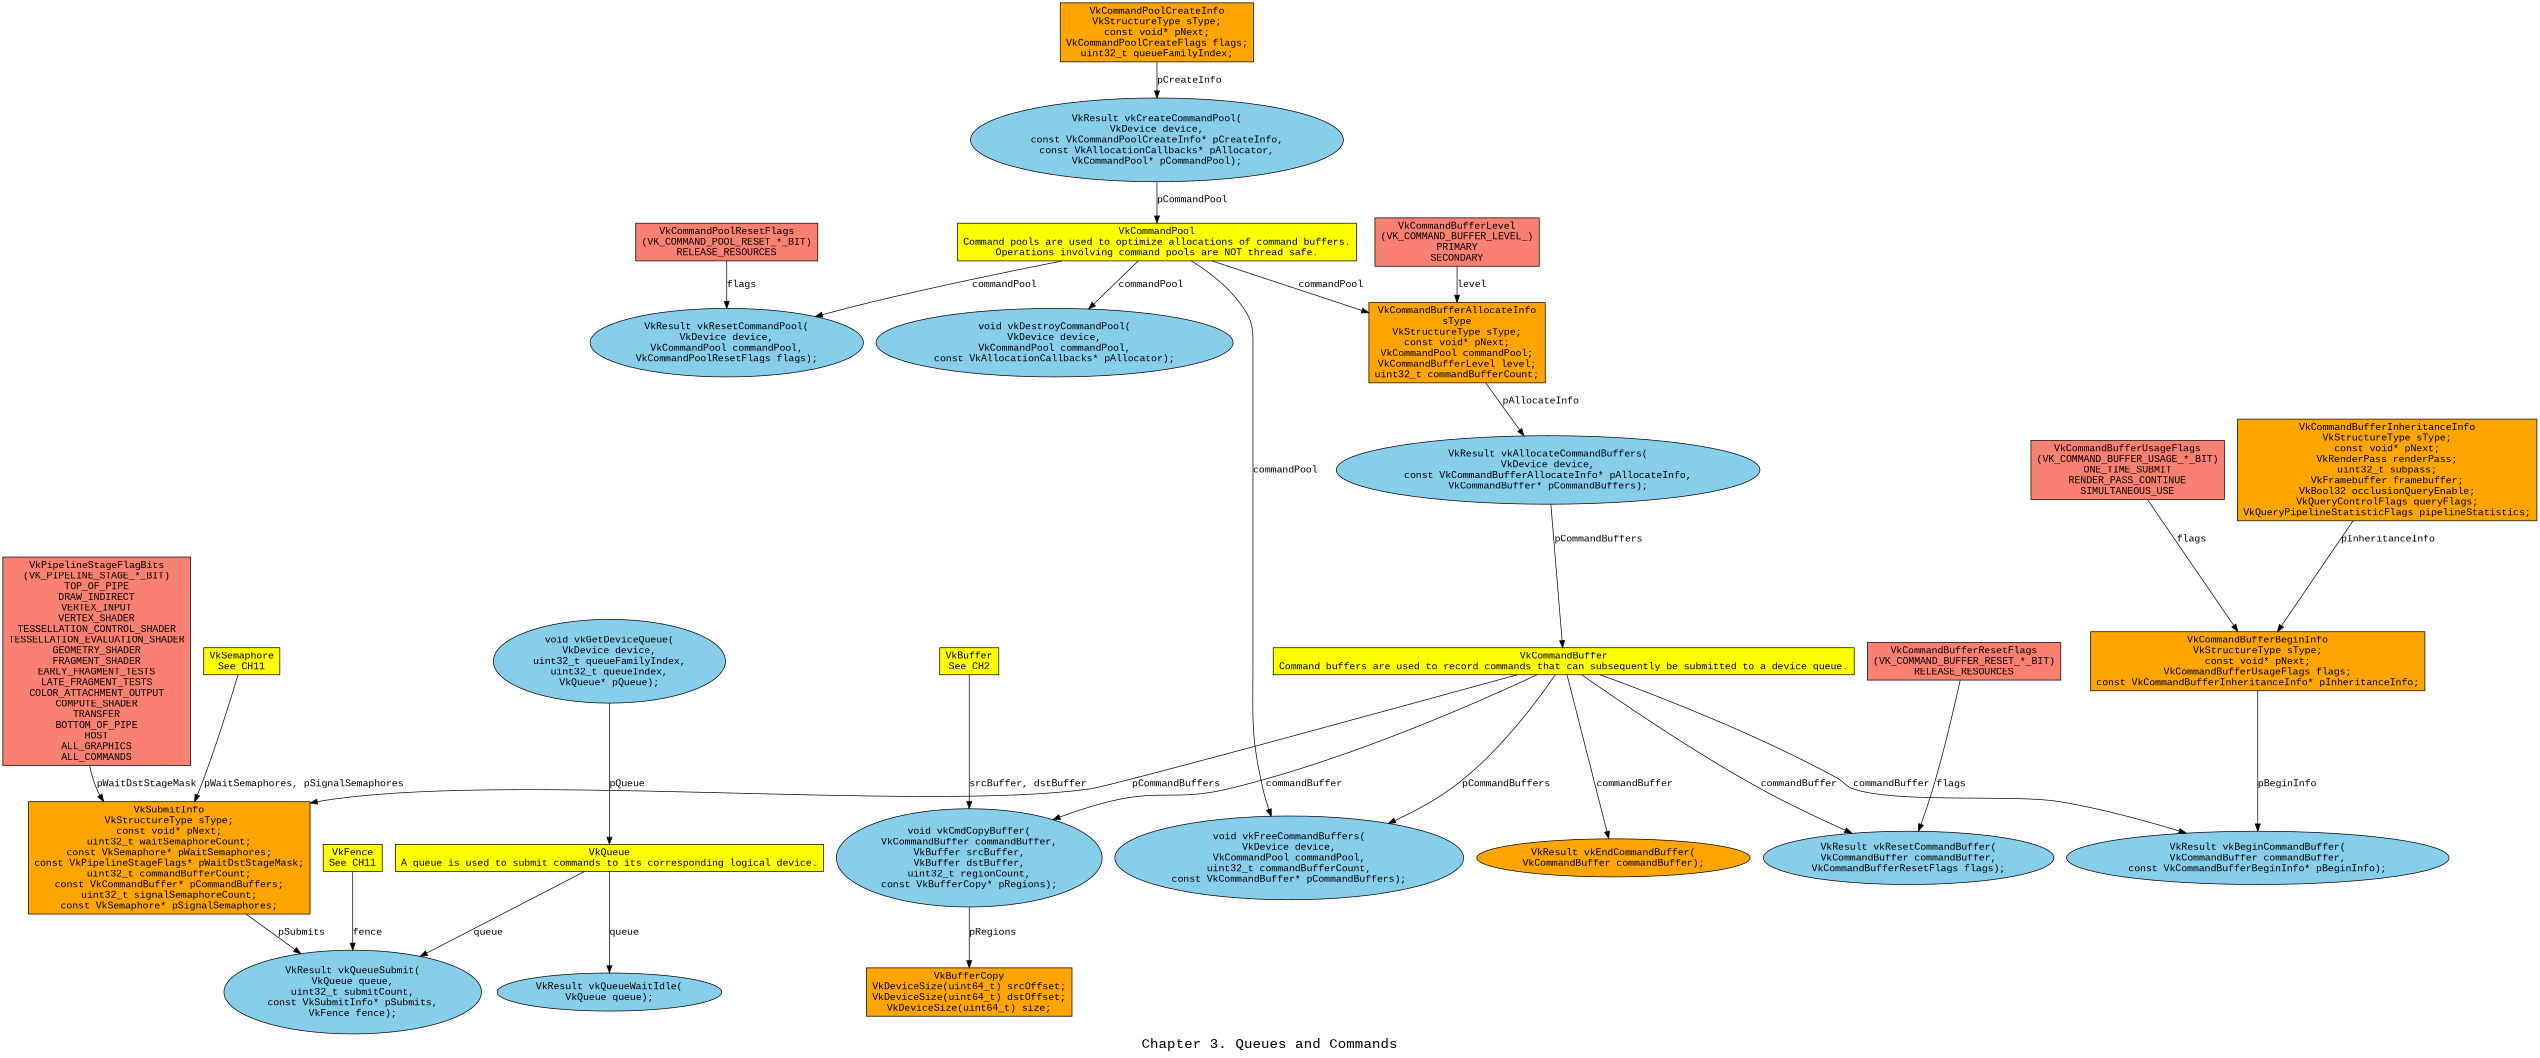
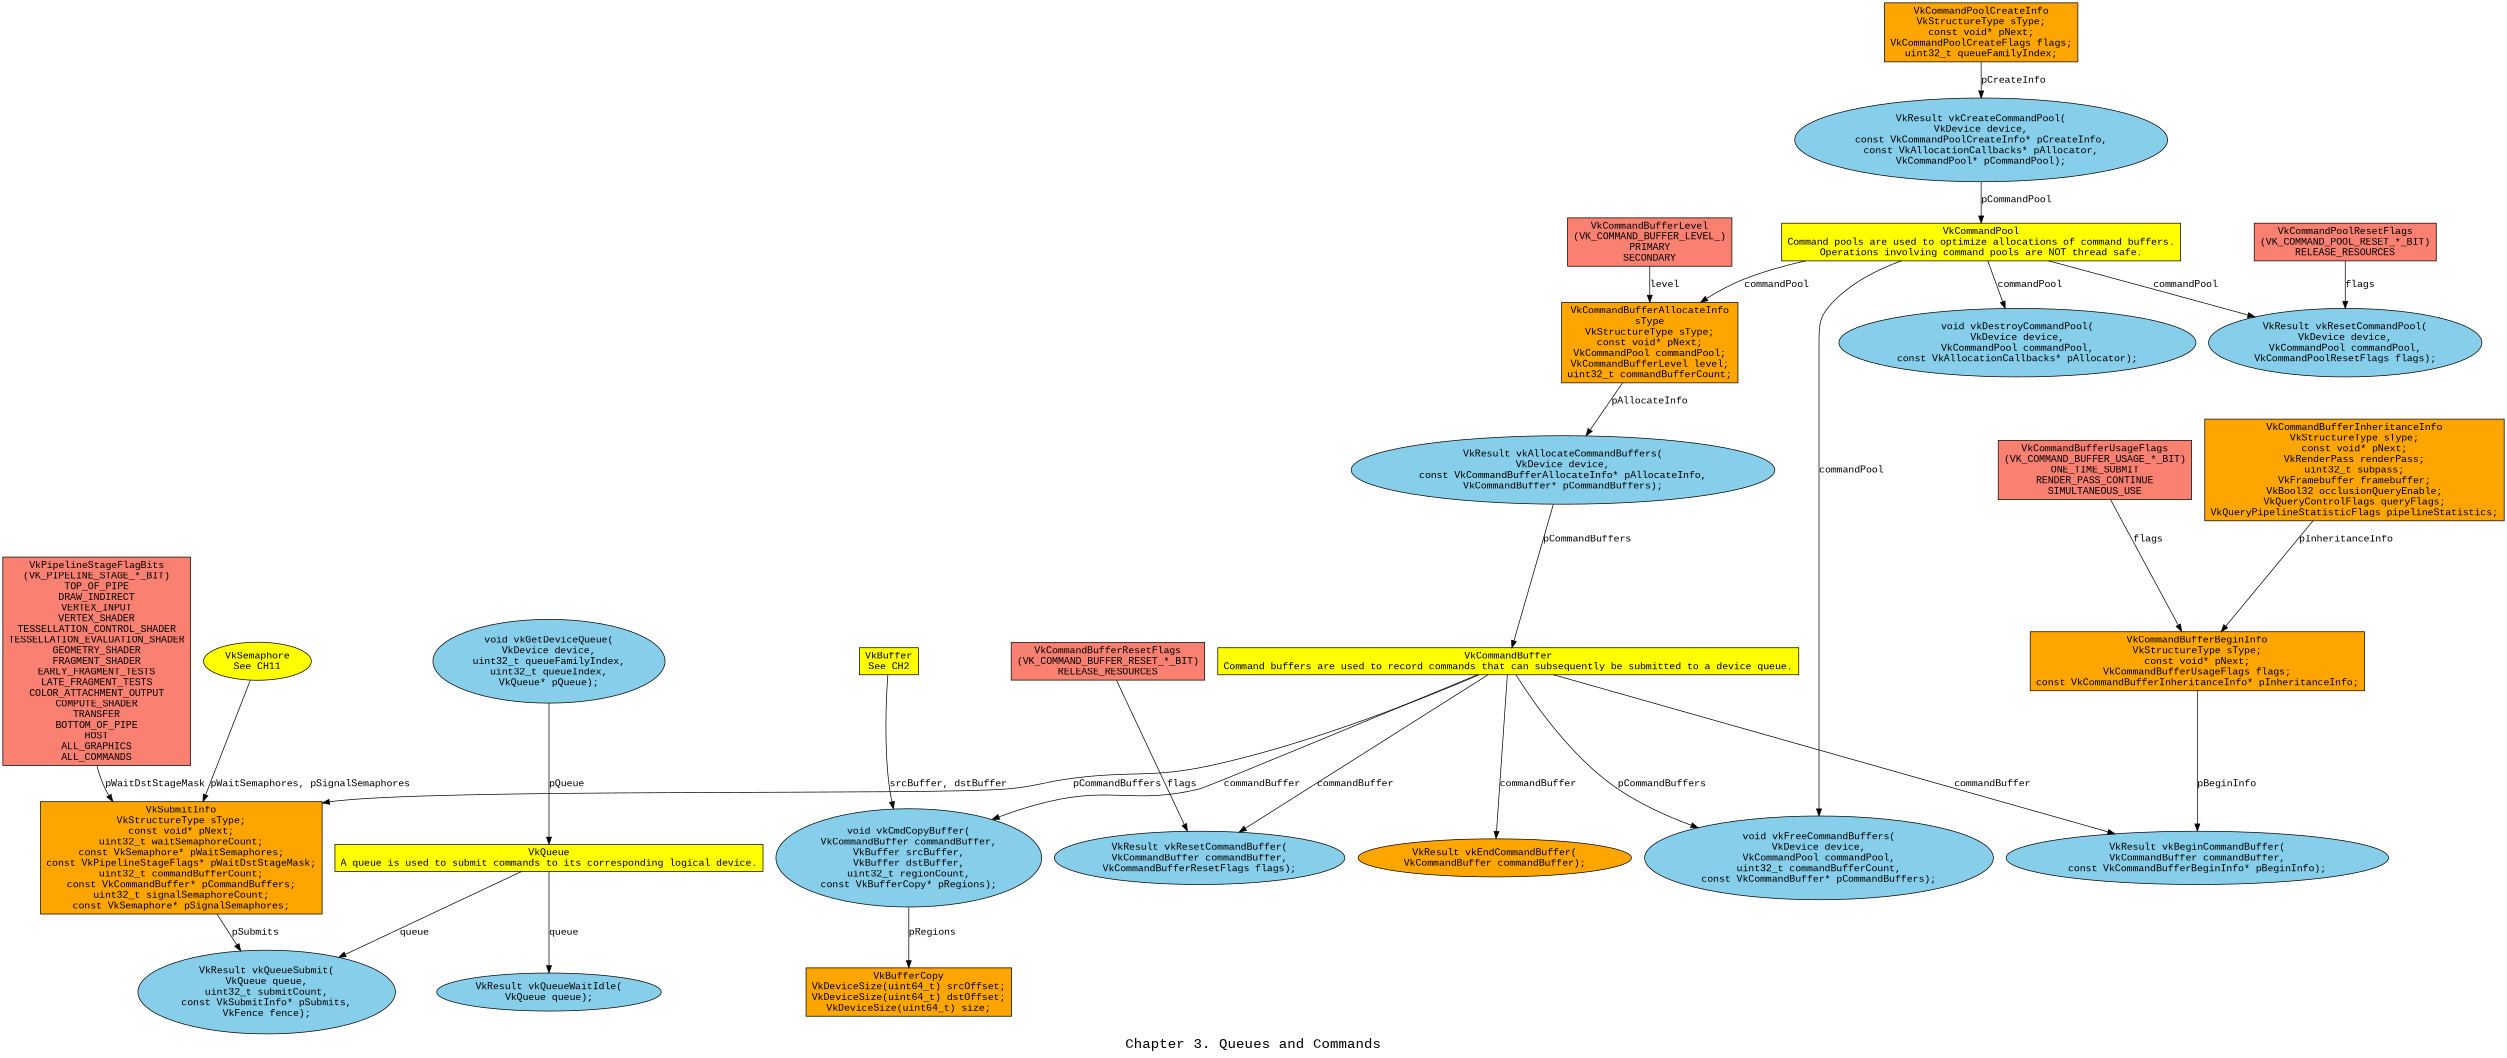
node "VkSemaphore See CH11": shape box -> ellipse
node "VkFence See CH11": removed
